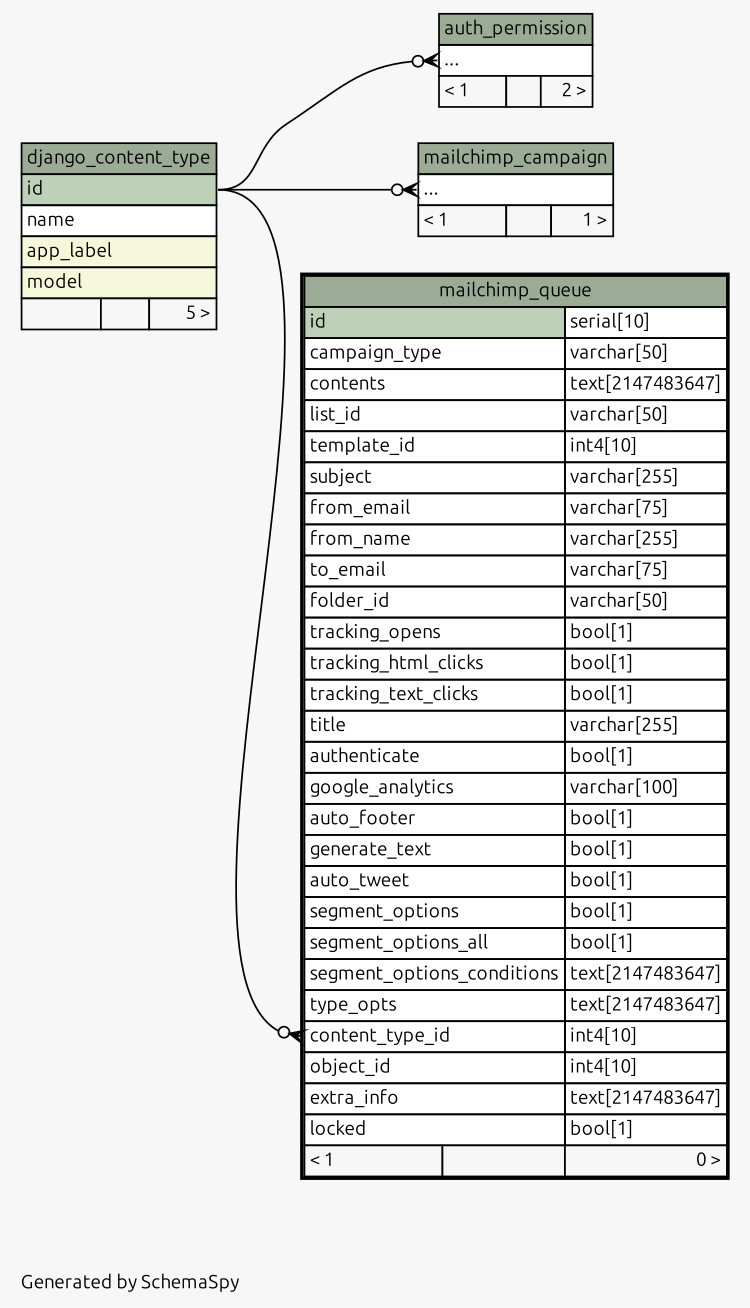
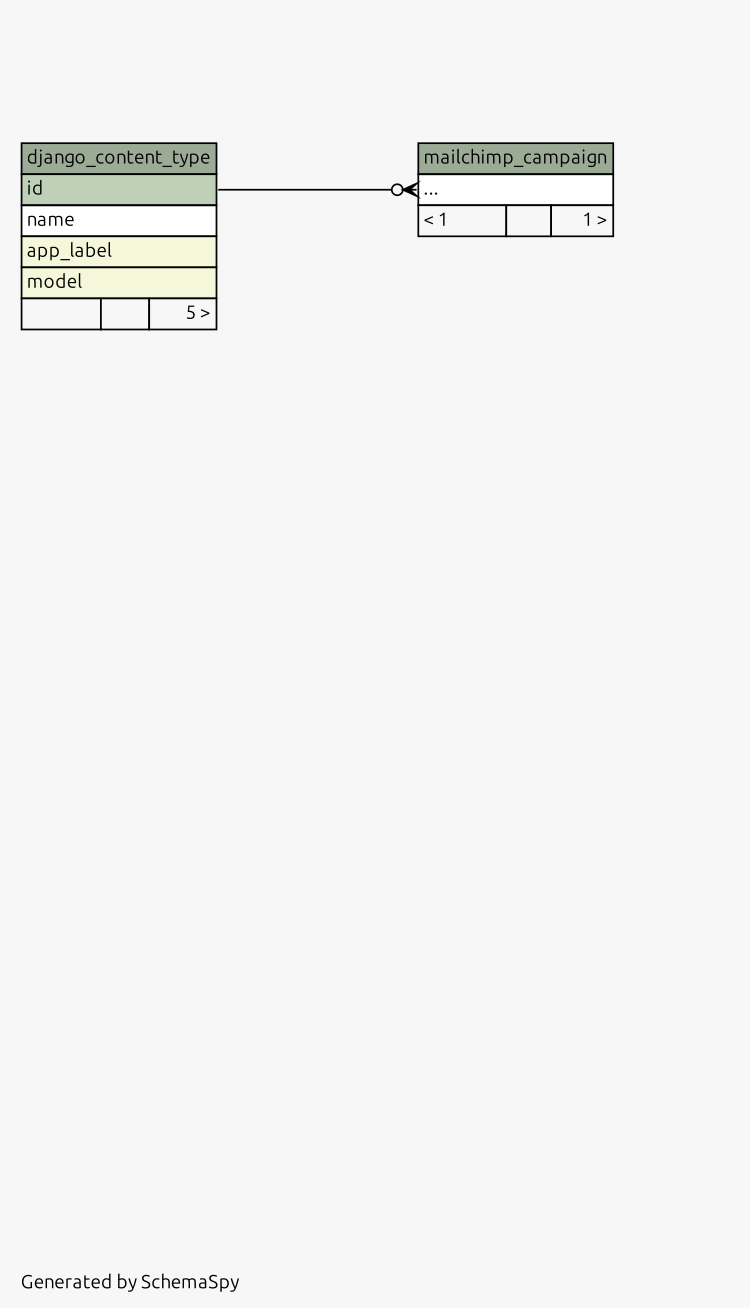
node "auth_permission": removed
node "mailchimp_queue": removed
